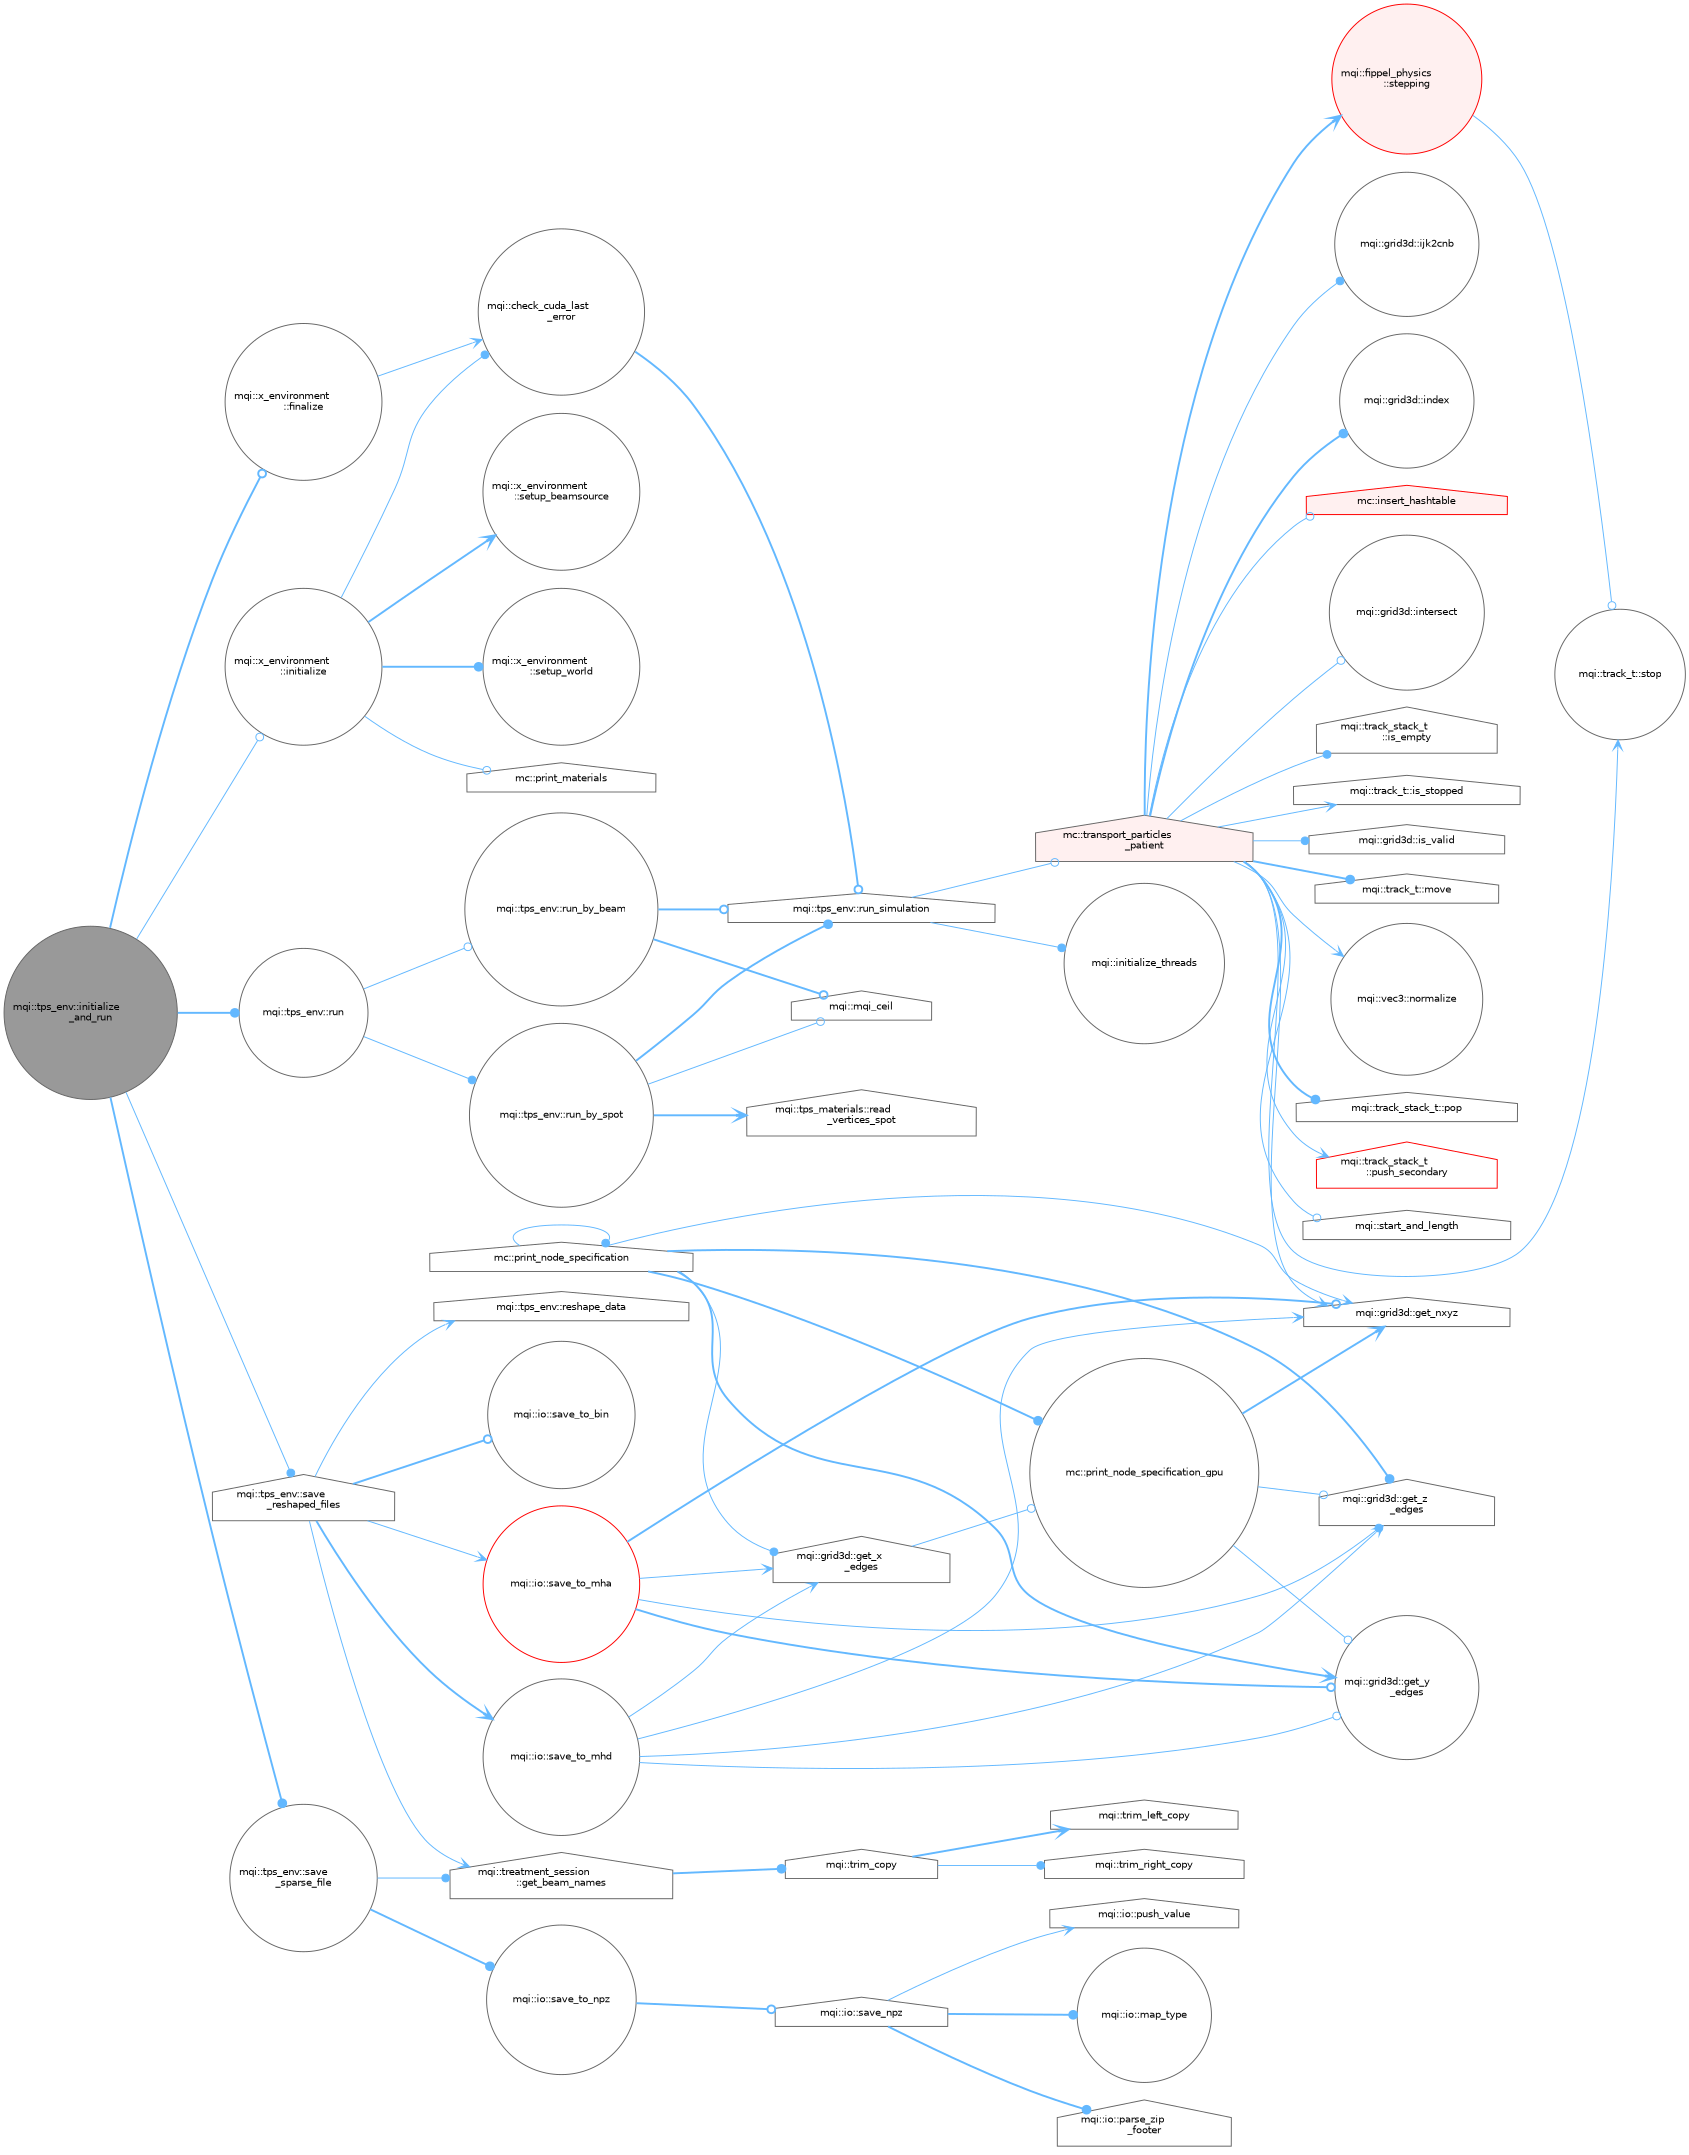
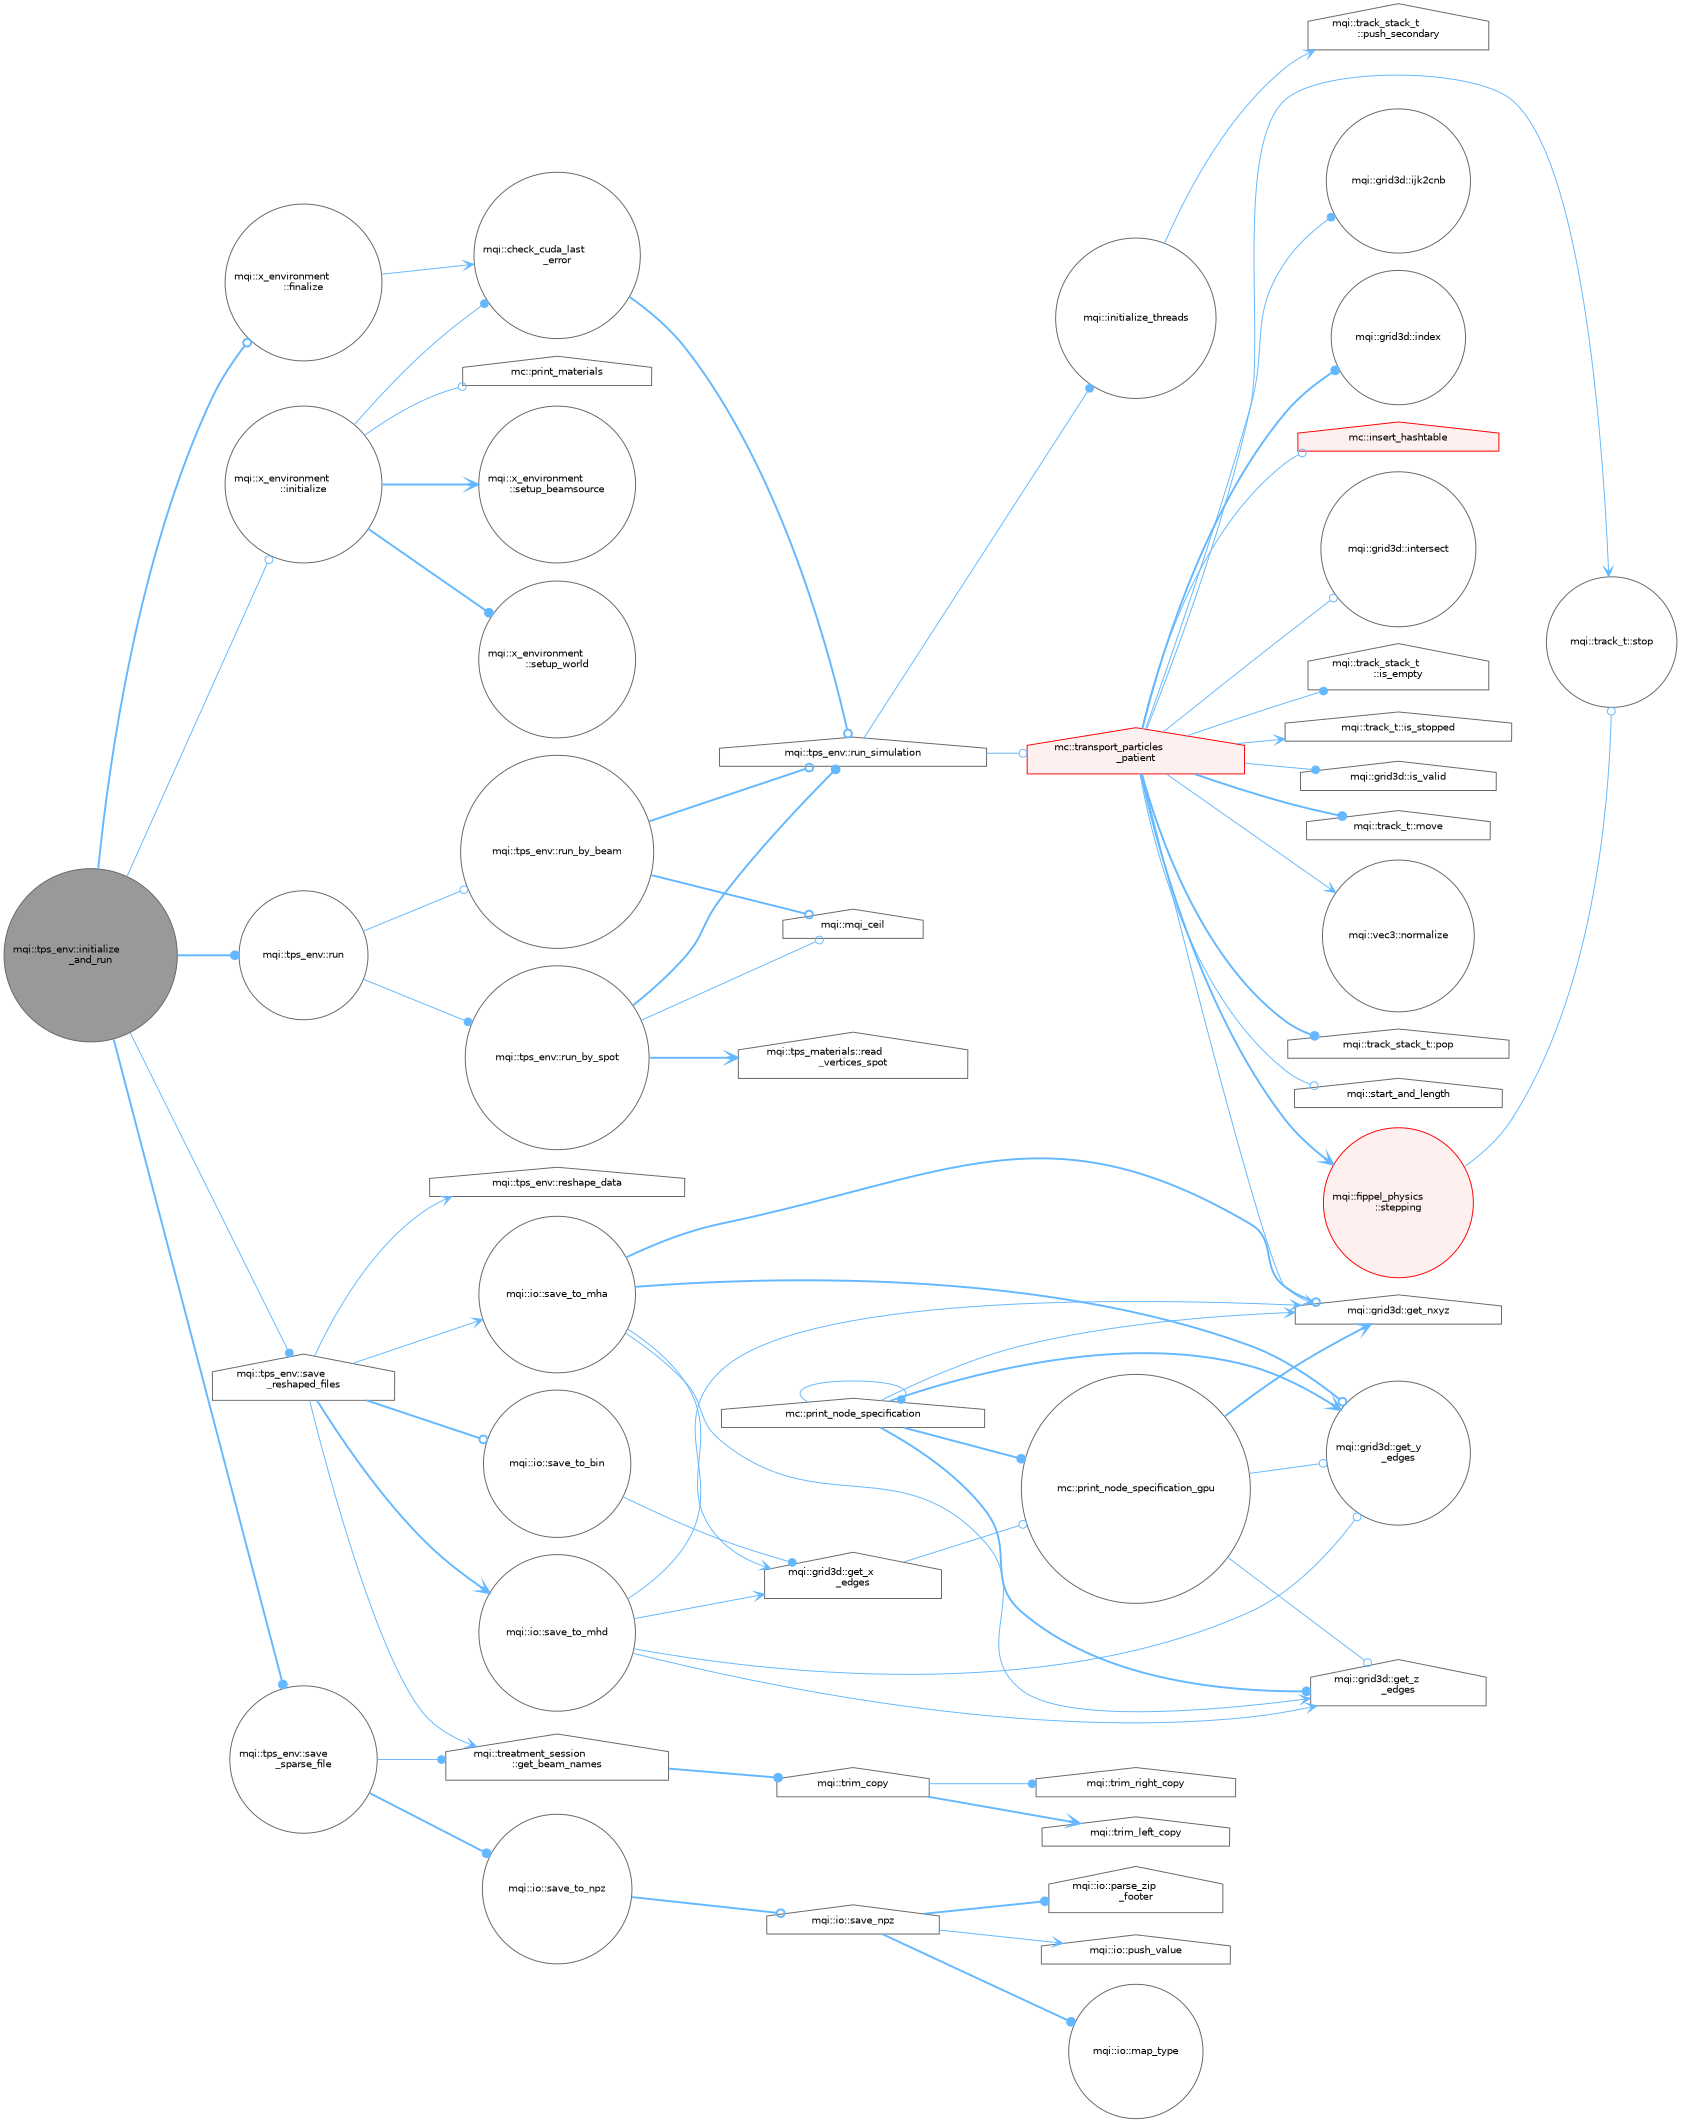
node "mc::transport_particles _patient": color grey40 -> red
edge "mc::transport_particles _patient" -> "mqi::track_stack_t ::push_secondary": now "mqi::initialize_threads" -> "mqi::track_stack_t ::push_secondary"
node "mqi::track_stack_t ::push_secondary": color red -> grey40
edge "mc::print_node_specification" -> "mqi::grid3d::get_x _edges": now "mqi::io::save_to_bin" -> "mqi::grid3d::get_x _edges"
node "mqi::io::save_to_mha": color red -> grey40
edge "mqi::io::save_to_mha" -> "mqi::grid3d::get_z _edges": arrowhead dot -> vee
